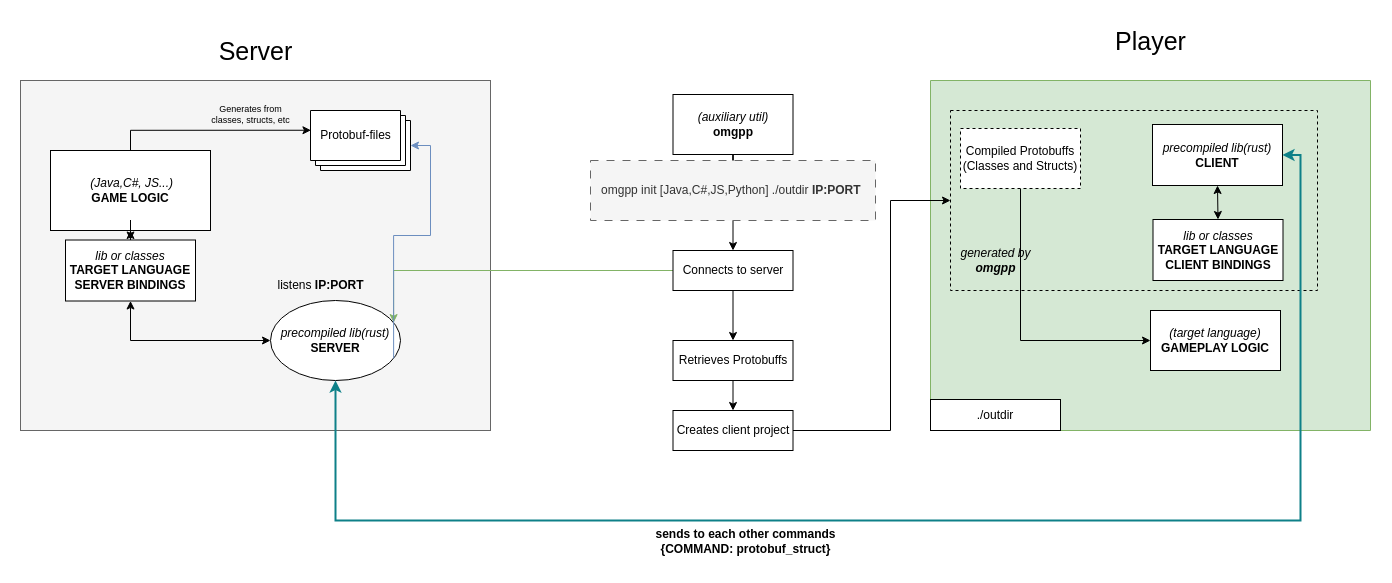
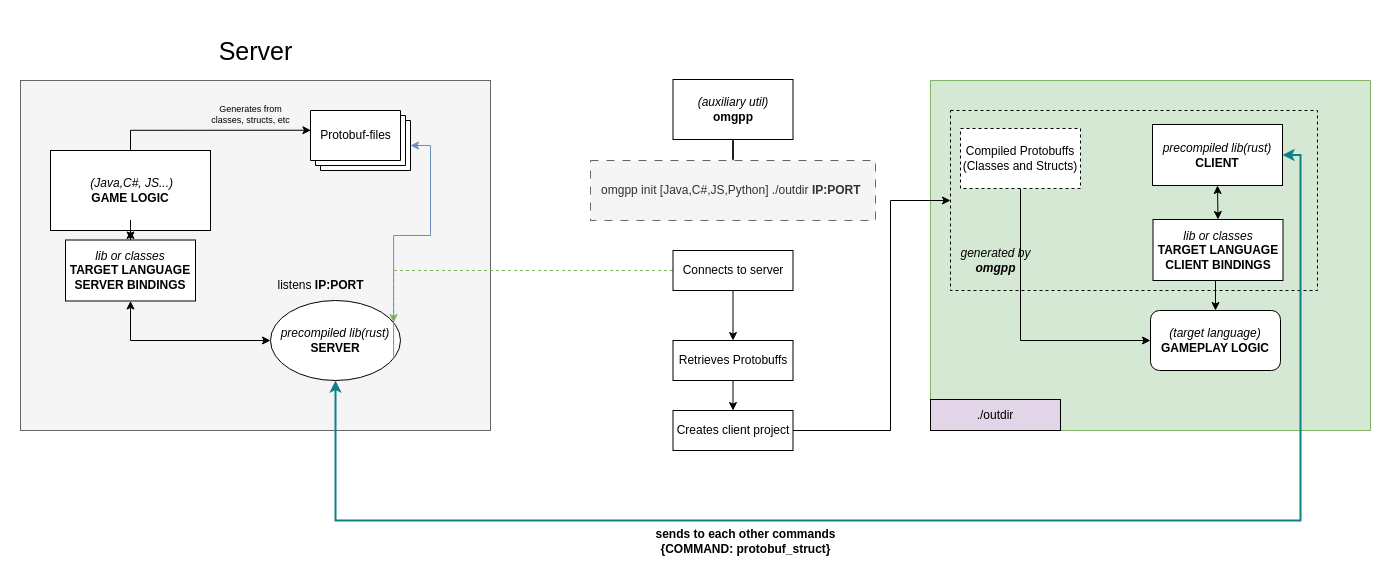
node "Player": removed
node "(auxiliary util) omgpp": moved (733, 125) -> (733, 110)
edge "omgpp init [Java,C#,JS,Python] ./outdir IP:PORT" -> "Connects to server": removed
edge "Connects to server" -> "precompiled lib(rust) SERVER": style solid -> dashed
edge "lib or classes TARGET LANGUAGE CLIENT BINDINGS" -> "(target language) GAMEPLAY LOGIC": added
node "(target language) GAMEPLAY LOGIC": shape rectangle -> rounded rectangle
node "./outdir": fillcolor #ffffff -> #e1d5e7
